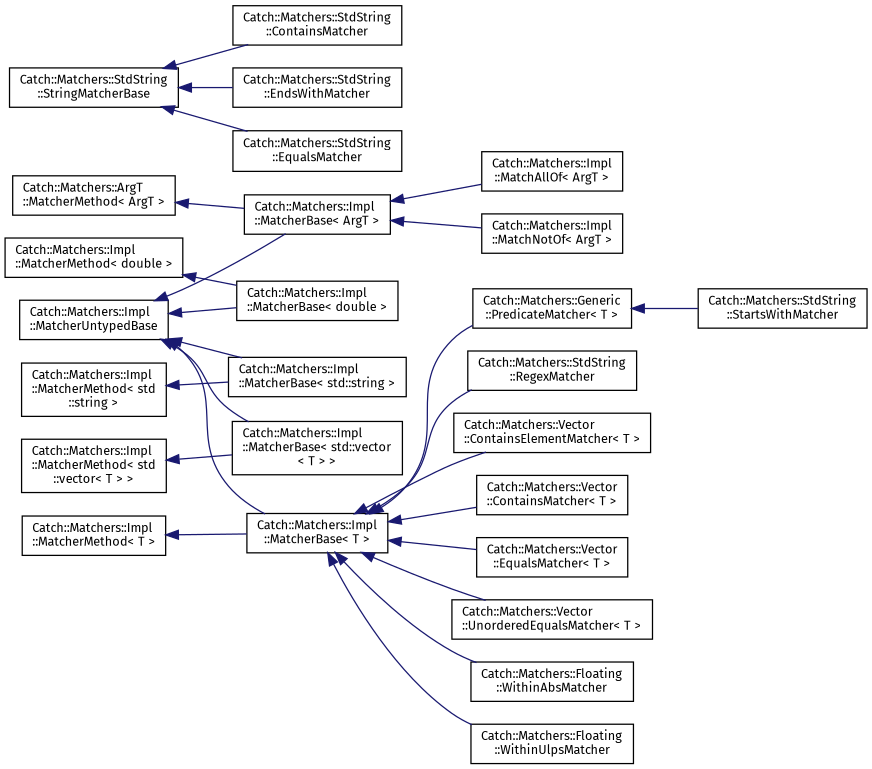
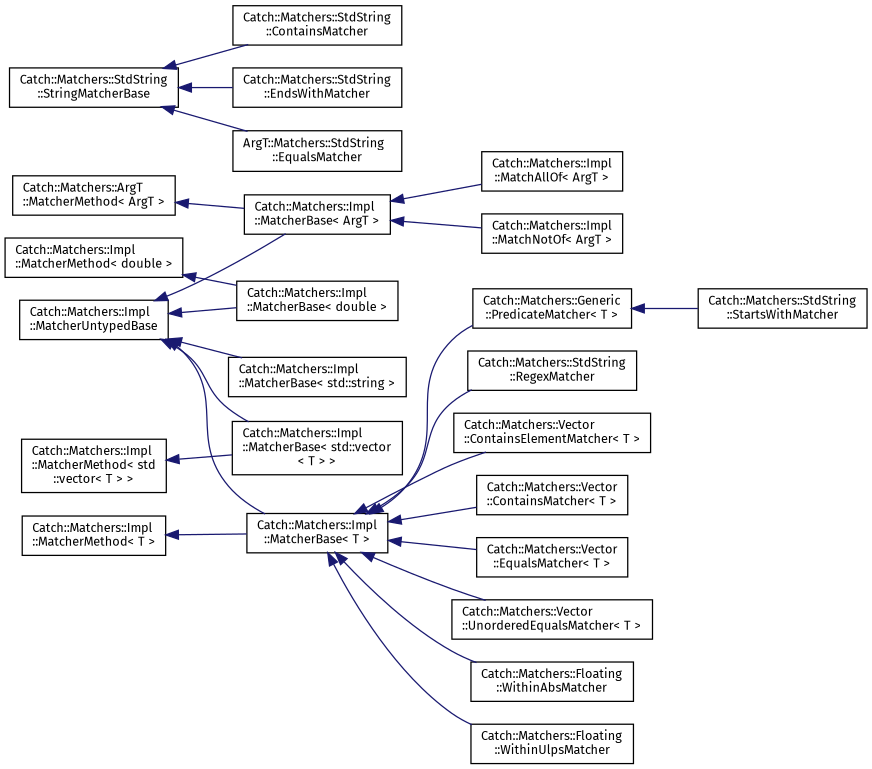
node "Catch::Matchers::StdString ::EqualsMatcher": label "Catch::Matchers::StdString ::EqualsMatcher" -> "ArgT::Matchers::StdString ::EqualsMatcher"
node "Catch::Matchers::Impl ::MatcherMethod< std ::string >": removed
